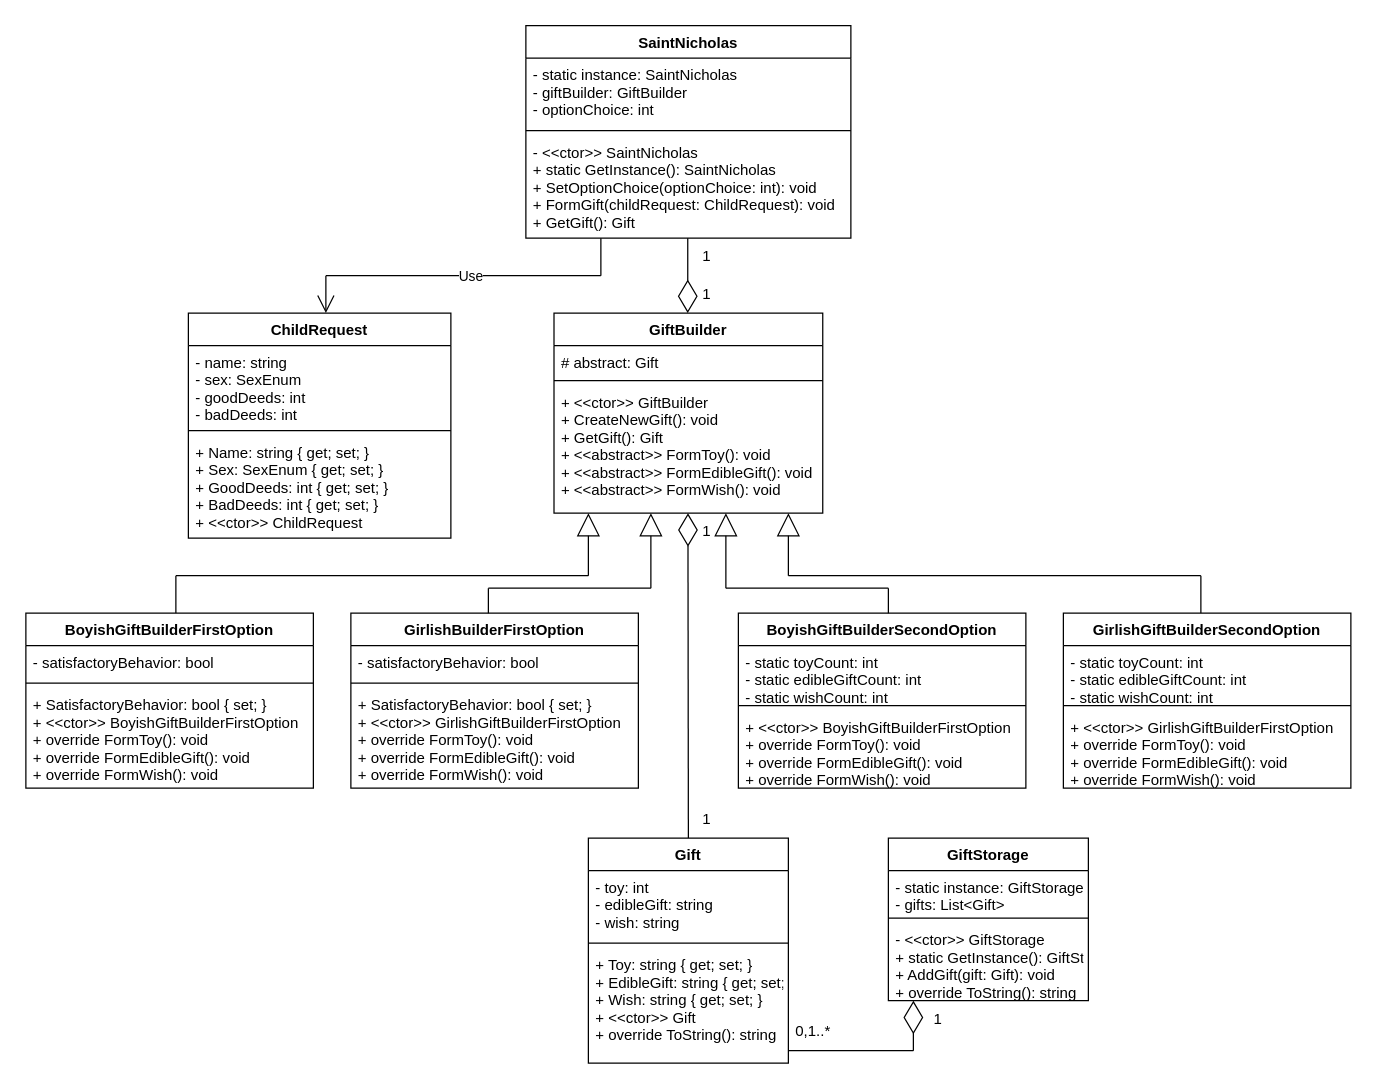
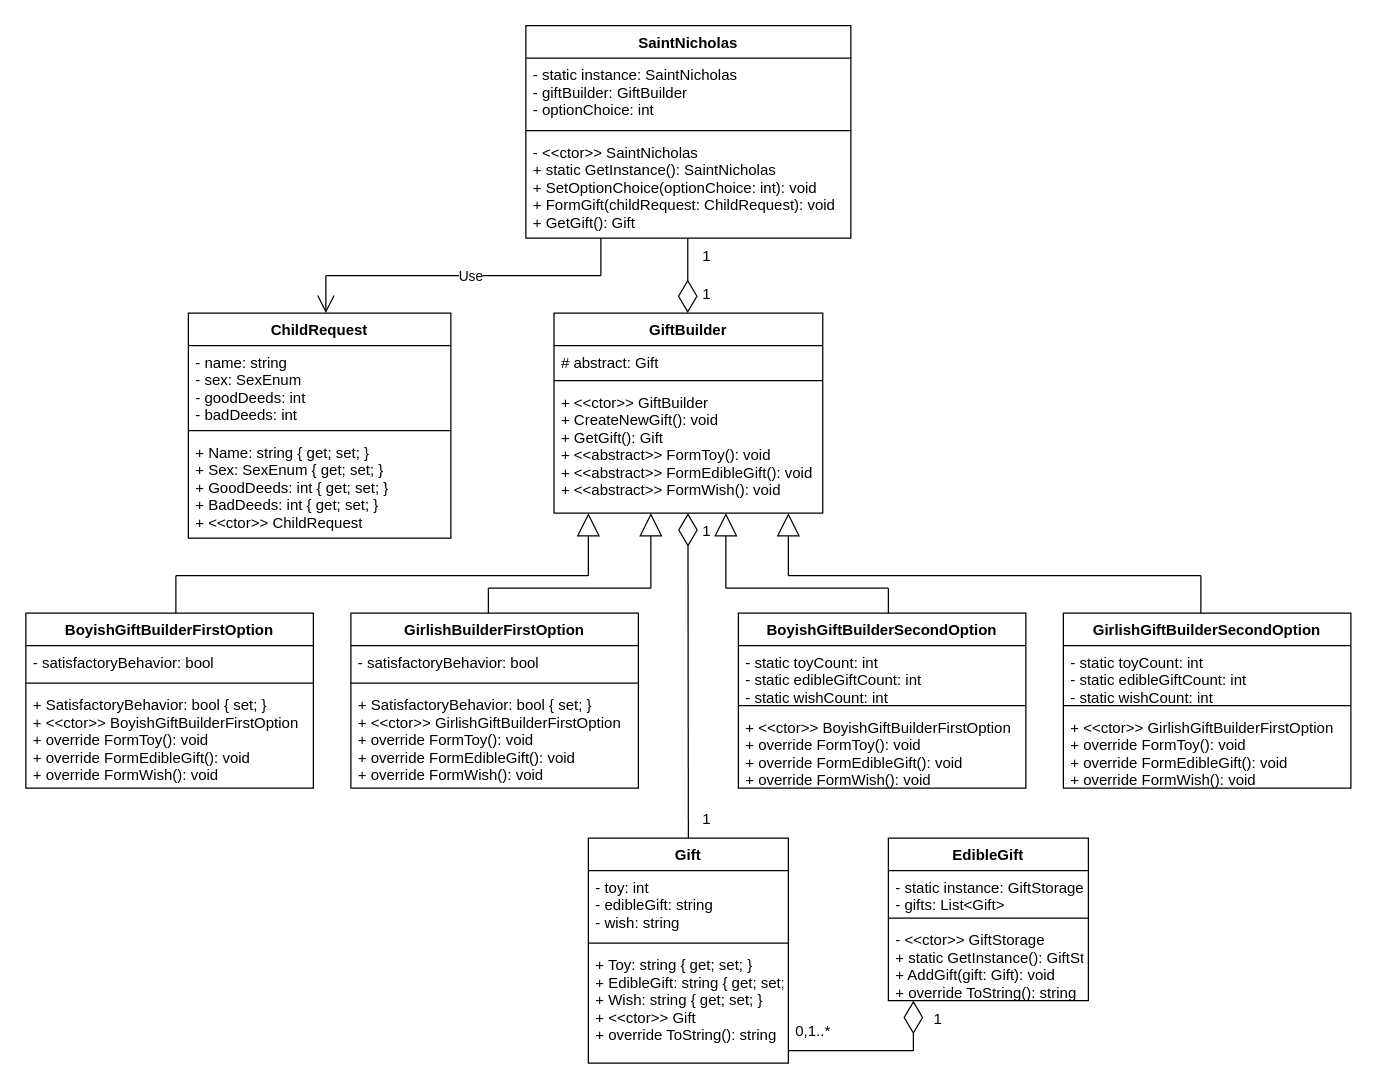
node "GiftStorage": label "GiftStorage" -> "EdibleGift"
